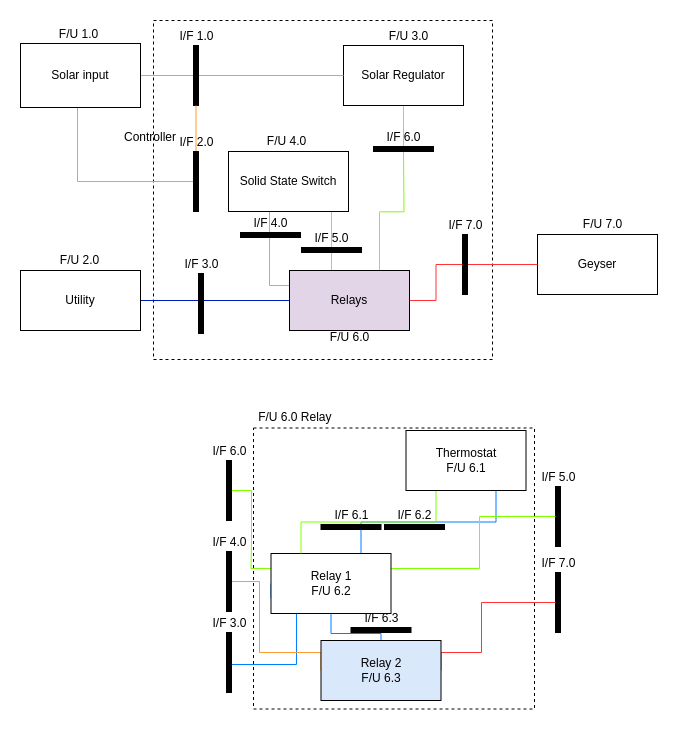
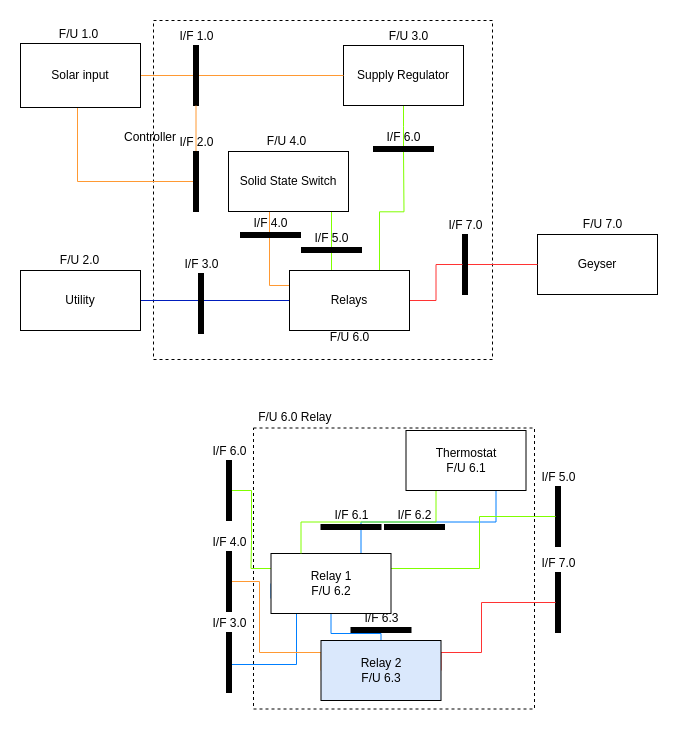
node "Solar Regulator": label "Solar Regulator" -> "Supply Regulator"
node "Relays": fillcolor #e1d5e7 -> #ffffff
